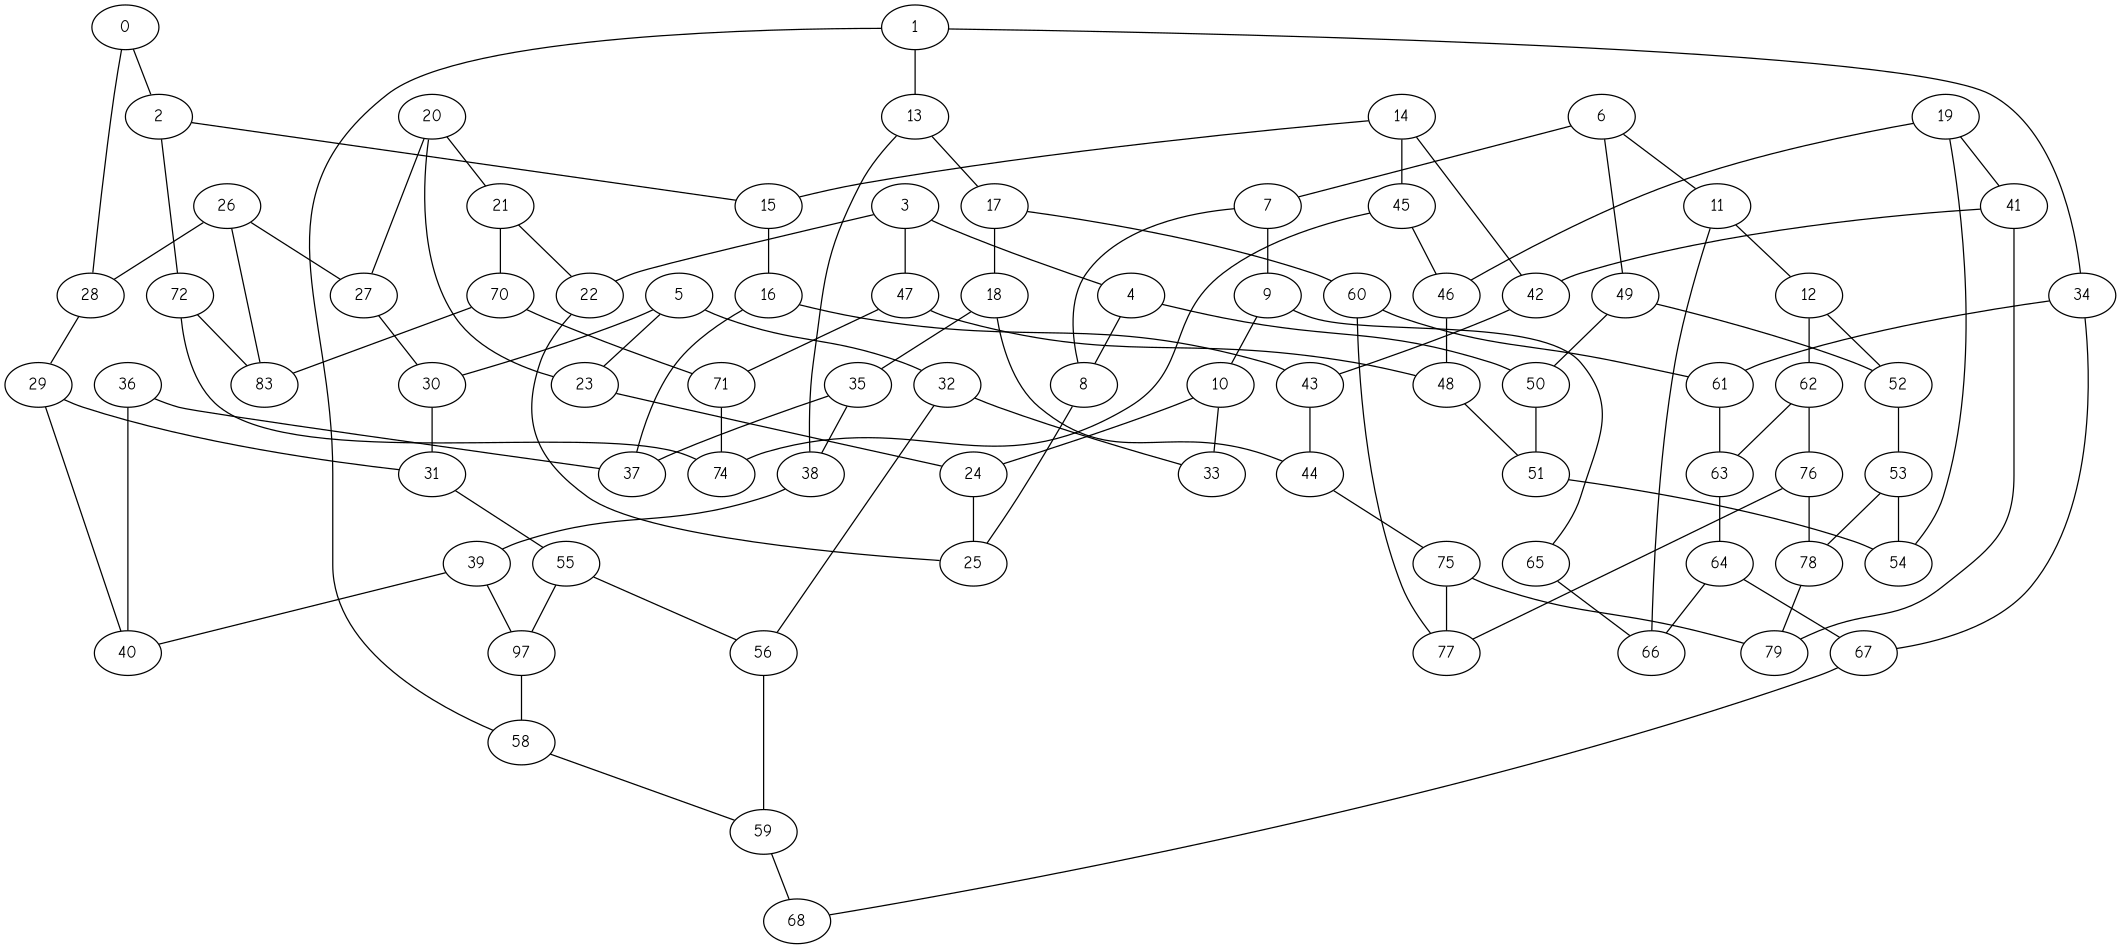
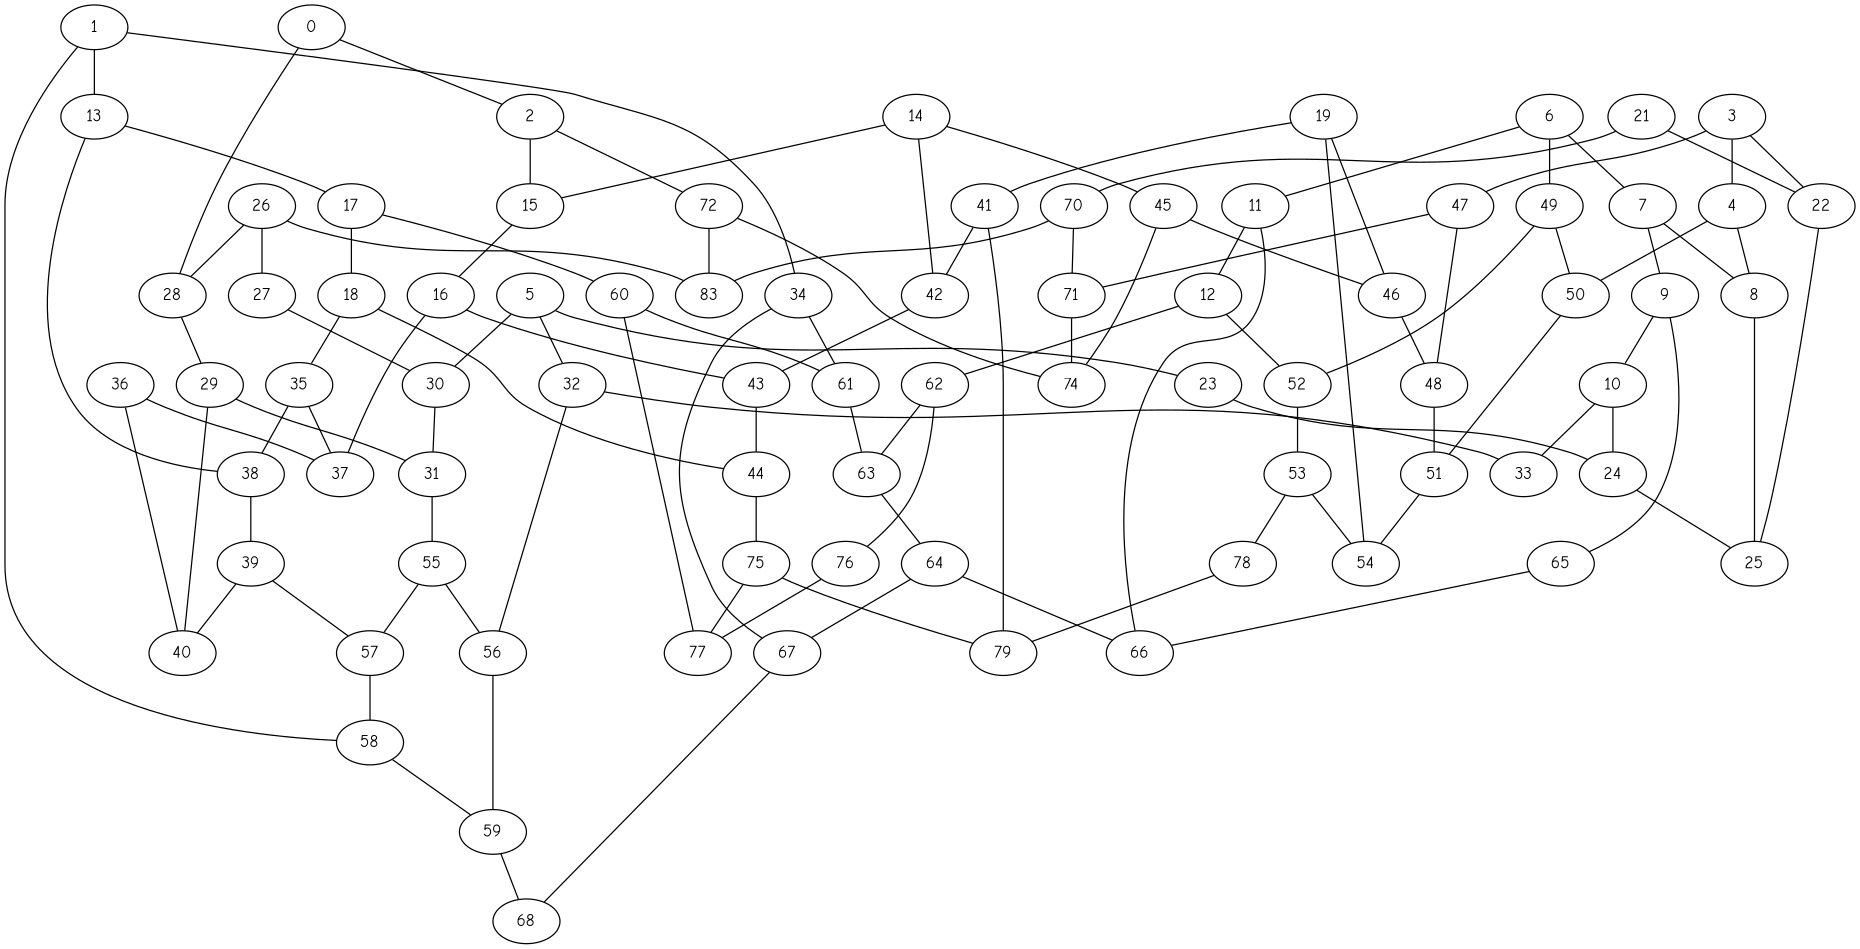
node "20": removed
edge "76" -- "78": removed
node "97": label "97" -> "57"
